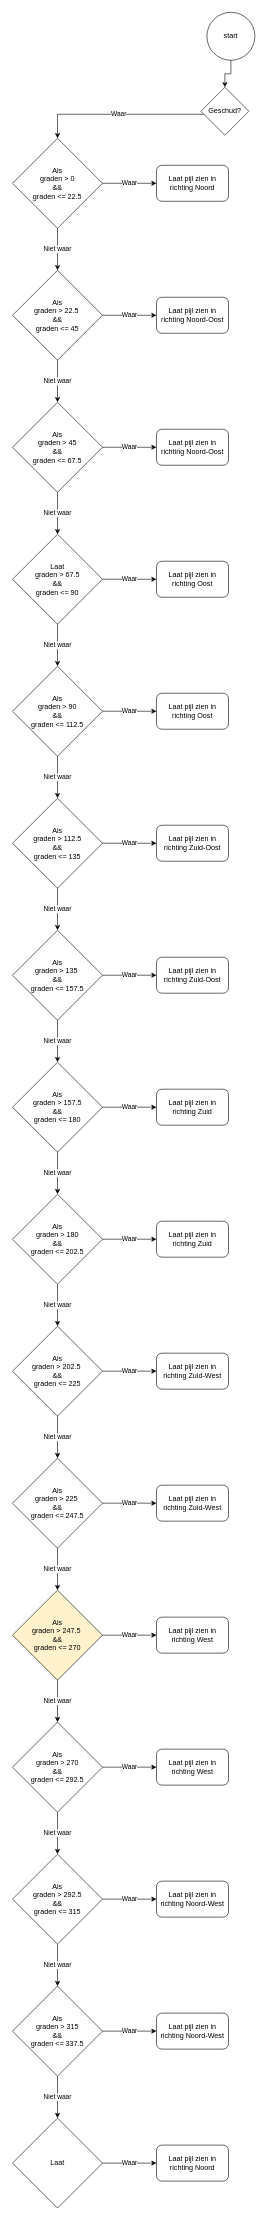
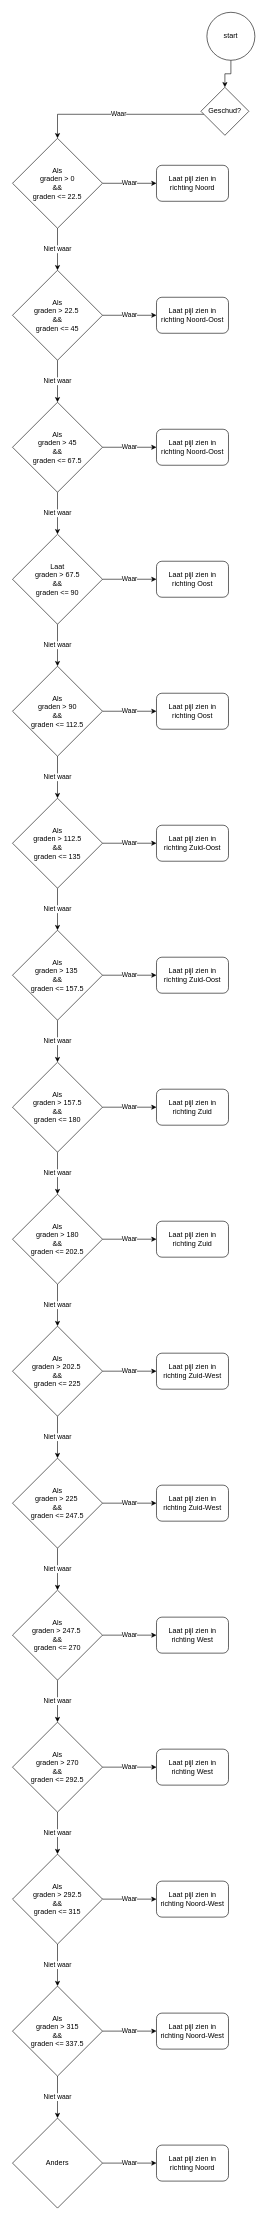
node "Als graden > 247.5 && graden <= 270": fillcolor #fff2cc -> #ffffff
node "Laat": label "Laat" -> "Anders"
